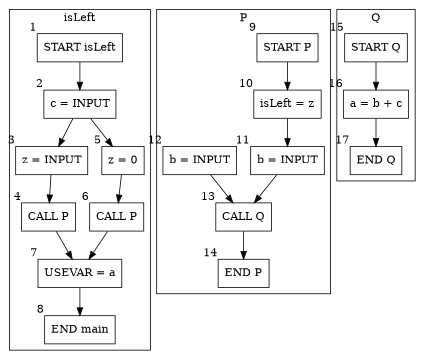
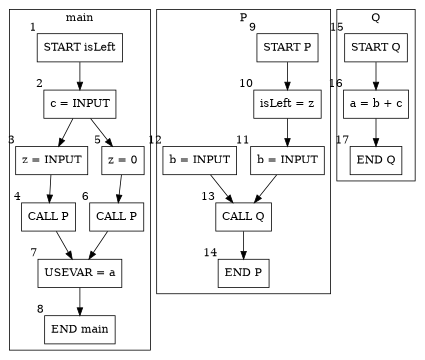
cluster "isLeft": label "isLeft" -> "main"
